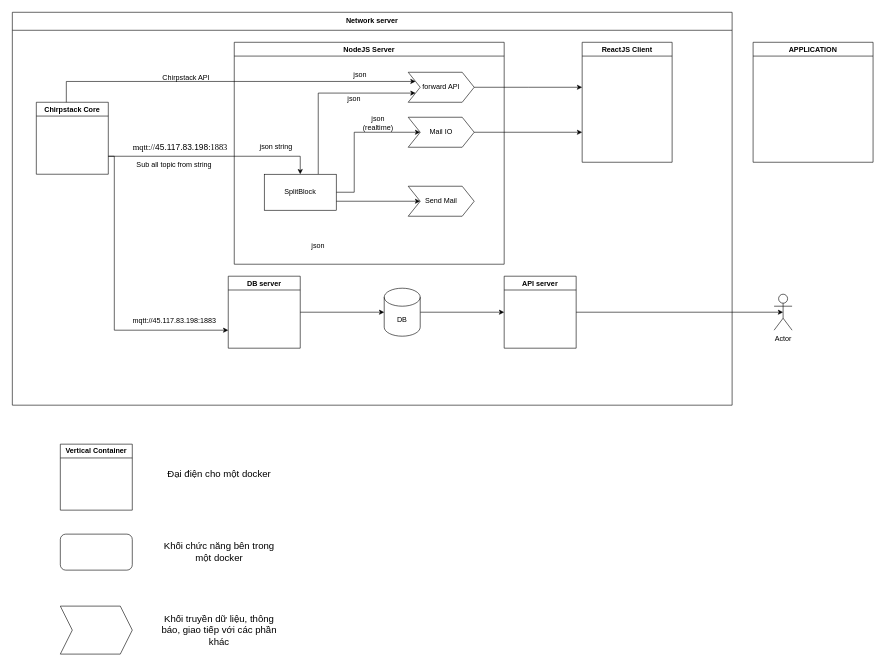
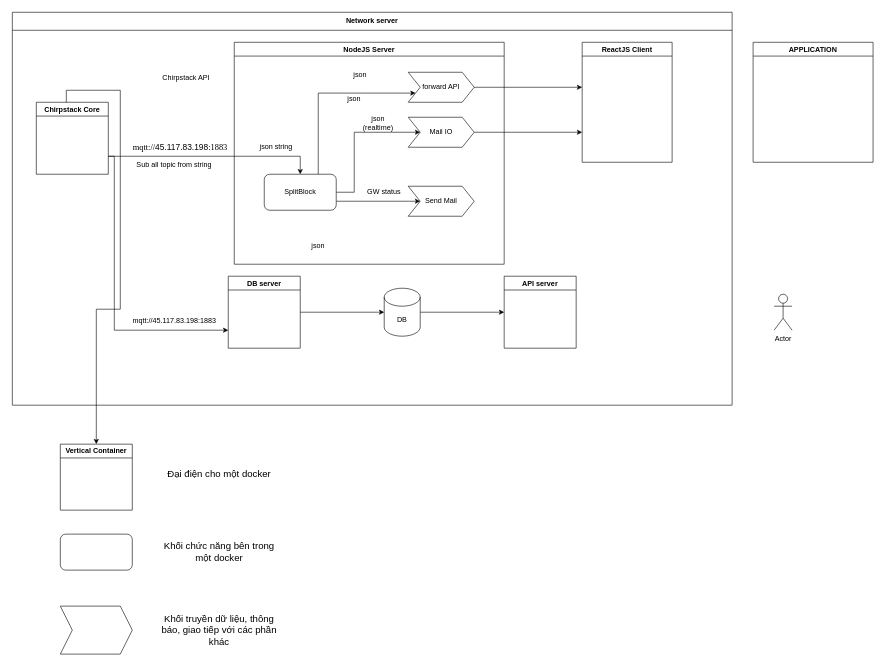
edge "Chirpstack Core" -> "forward API": now "Chirpstack Core" -> "Vertical Container"
node "SplitBlock": shape rectangle -> rounded rectangle
node "GW status": added
edge "API server" -> "Actor": removed
